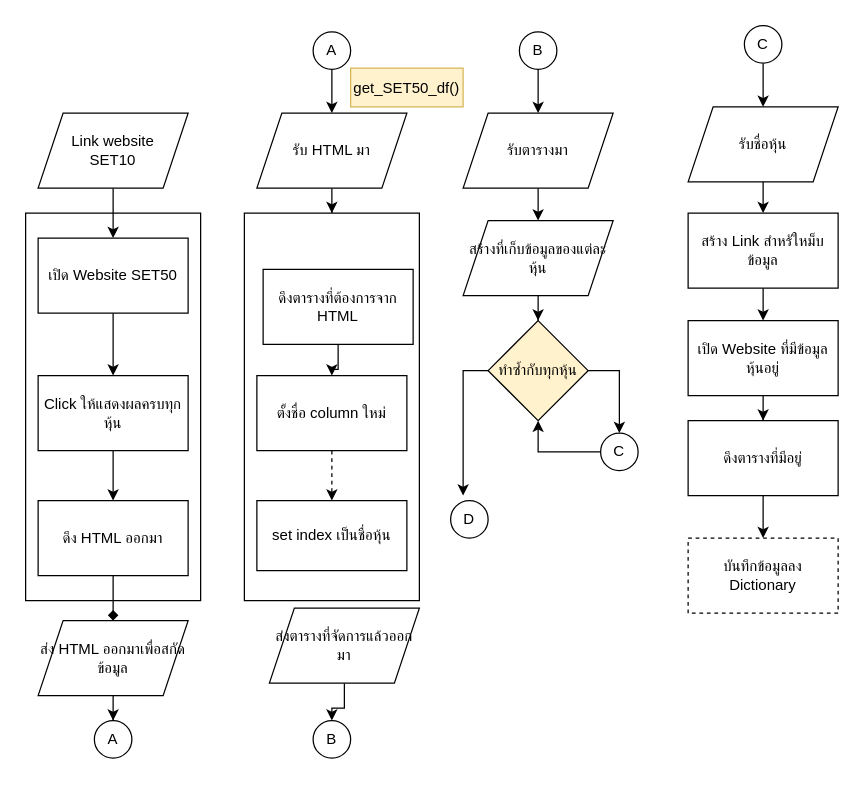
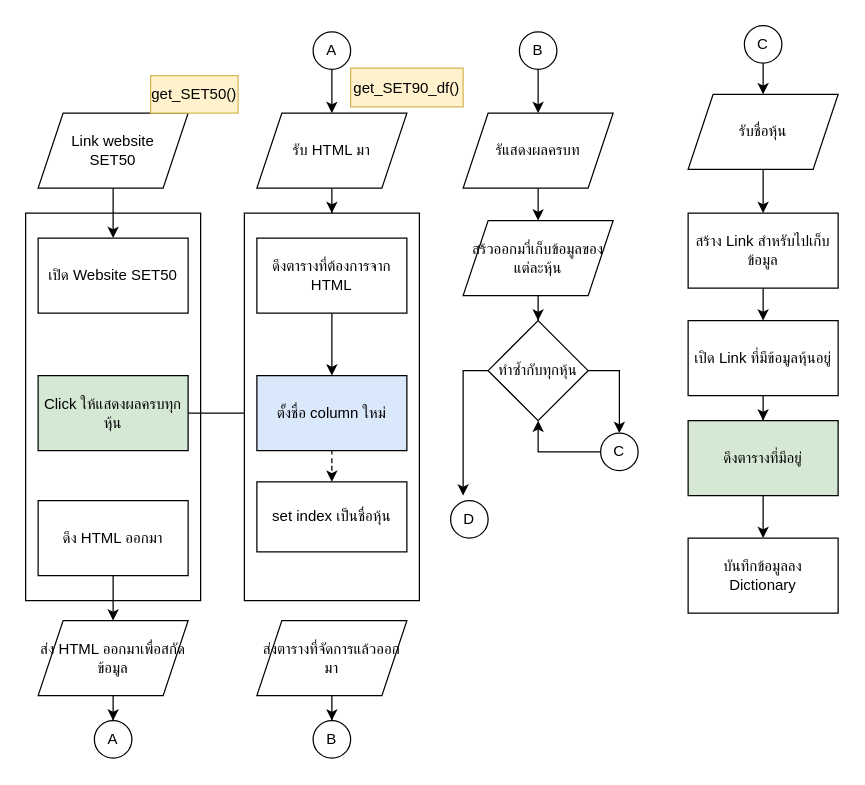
node "get_SET50_df()": label "get_SET50_df()" -> "get_SET90_df()"
node "get_SET50()": added
node "รับชื่อหุ้น": moved (763, 144) -> (763, 132)
node "Link website SET10": label "Link website SET10" -> "Link website SET50"
node "รับตารางมา": label "รับตารางมา" -> "รัแสดงผลครบท"
node "สร้าง Link สำหรัใหม็บข้อมูล": label "สร้าง Link สำหรัใหม็บข้อมูล" -> "สร้าง Link สำหรับไปเก็บข้อมูล"
node "สร้างที่เก็บข้อมูลของแต่ละหุ้น": label "สร้างที่เก็บข้อมูลของแต่ละหุ้น" -> "สร้วออกมาี่เก็บข้อมูลของแต่ละหุ้น"
node "ดึงตารางที่ต้องการจาก HTML": moved (338, 307) -> (332, 276)
edge "เปิด Website SET50" -> "Click ให้แสดงผลครบทุกหุ้น": removed
node "เปิด Website ที่มีข้อมูลหุ้นอยู่": label "เปิด Website ที่มีข้อมูลหุ้นอยู่" -> "เปิด Link ที่มีข้อมูลหุ้นอยู่"
node "ทำซ้ำกับทุกหุ้น": fillcolor #fff2cc -> #ffffff
node "Click ให้แสดงผลครบทุกหุ้น": fillcolor #ffffff -> #d5e8d4
node "ตั้งชื่อ column ใหม่": fillcolor #ffffff -> #dae8fc
node "ดึงตารางที่มีอยู่": fillcolor #ffffff -> #d5e8d4
edge "Click ให้แสดงผลครบทุกหุ้น" -> "ดึง HTML ออกมา": now "Click ให้แสดงผลครบทุกหุ้น" -> "ตั้งชื่อ column ใหม่"
node "set index เป็นชื่อหุ้น": moved (332, 536) -> (332, 517)
node "บันทึกข้อมูลลง Dictionary": style dashed -> solid
edge "ดึง HTML ออกมา" -> "ส่ง HTML ออกมาเพื่อสกัดข้อมูล": arrowhead diamond -> classic
node "ส่งตารางที่จัดการแล้วออกมา": moved (344, 646) -> (332, 658)
